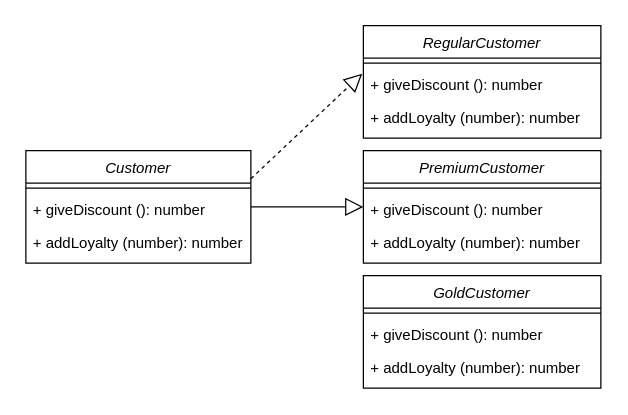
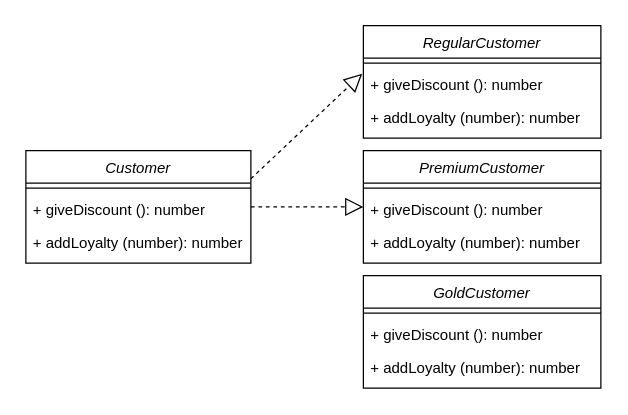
edge "Customer" -> "PremiumCustomer": style solid -> dashed
